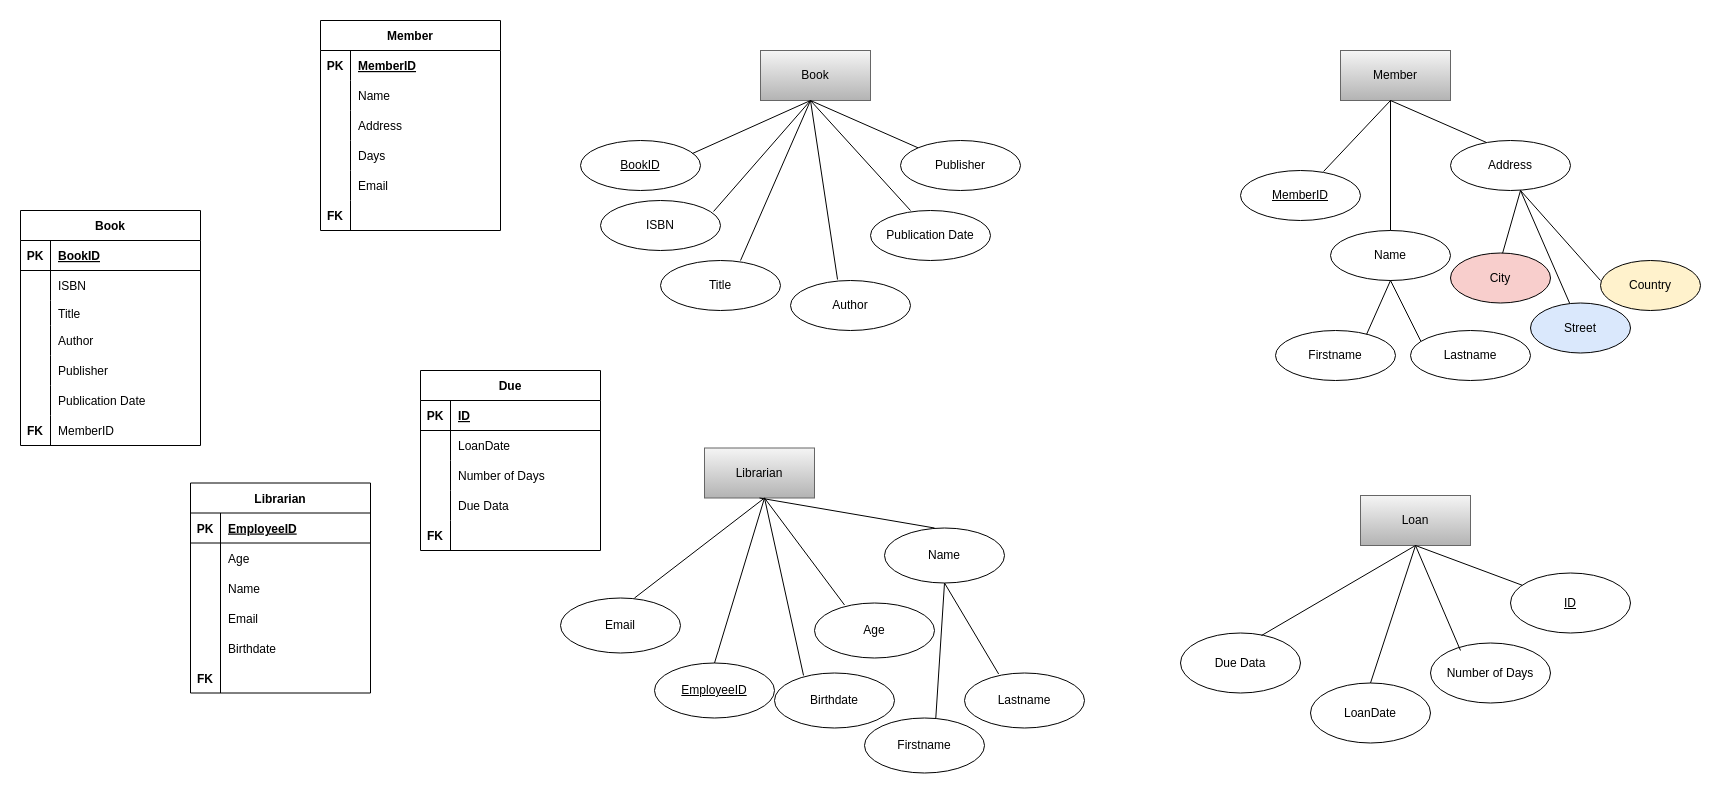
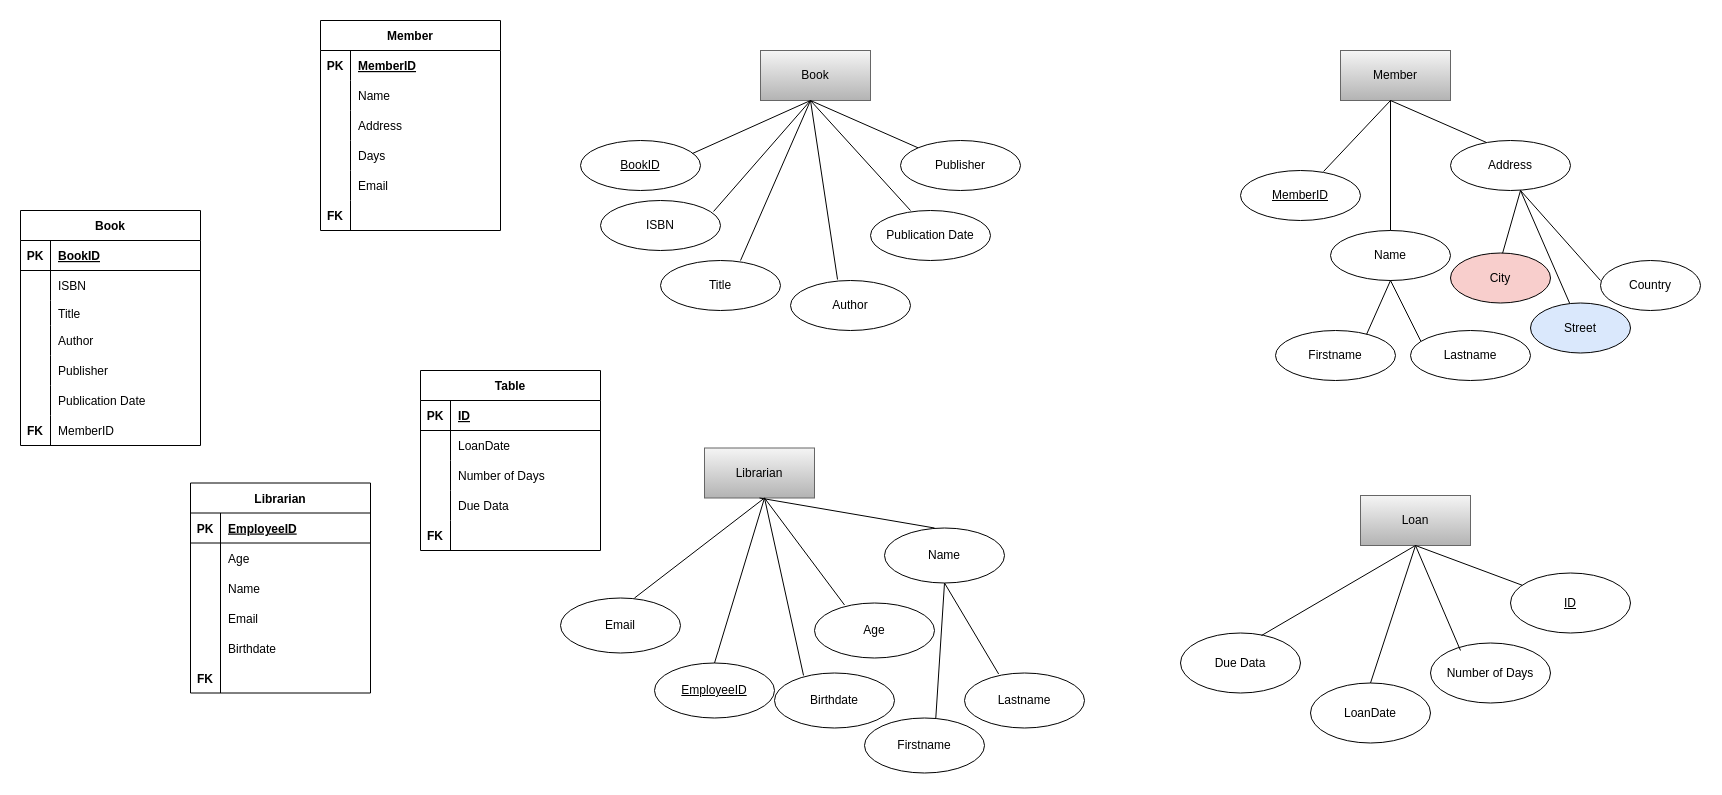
node "Country": fillcolor #fff2cc -> #ffffff
node "Due": label "Due" -> "Table"
